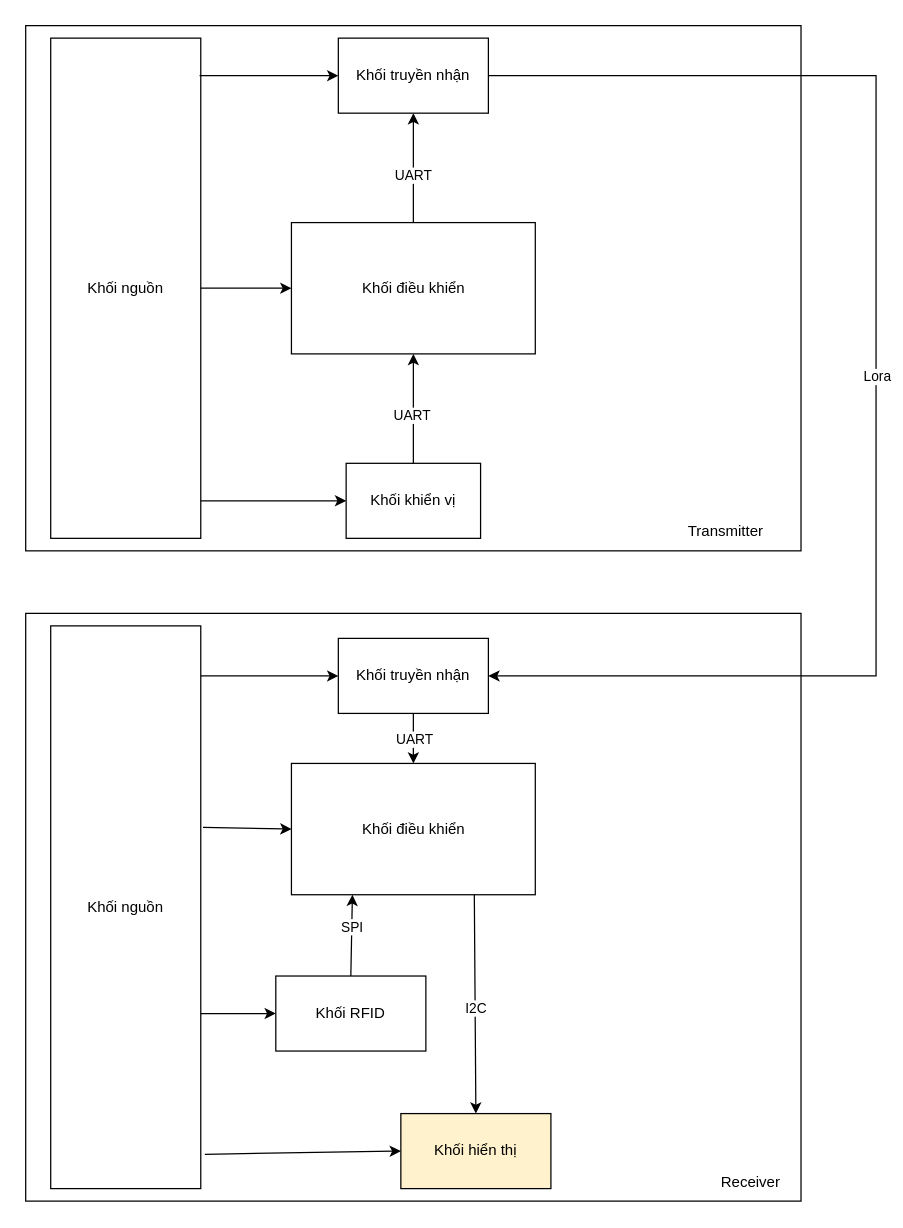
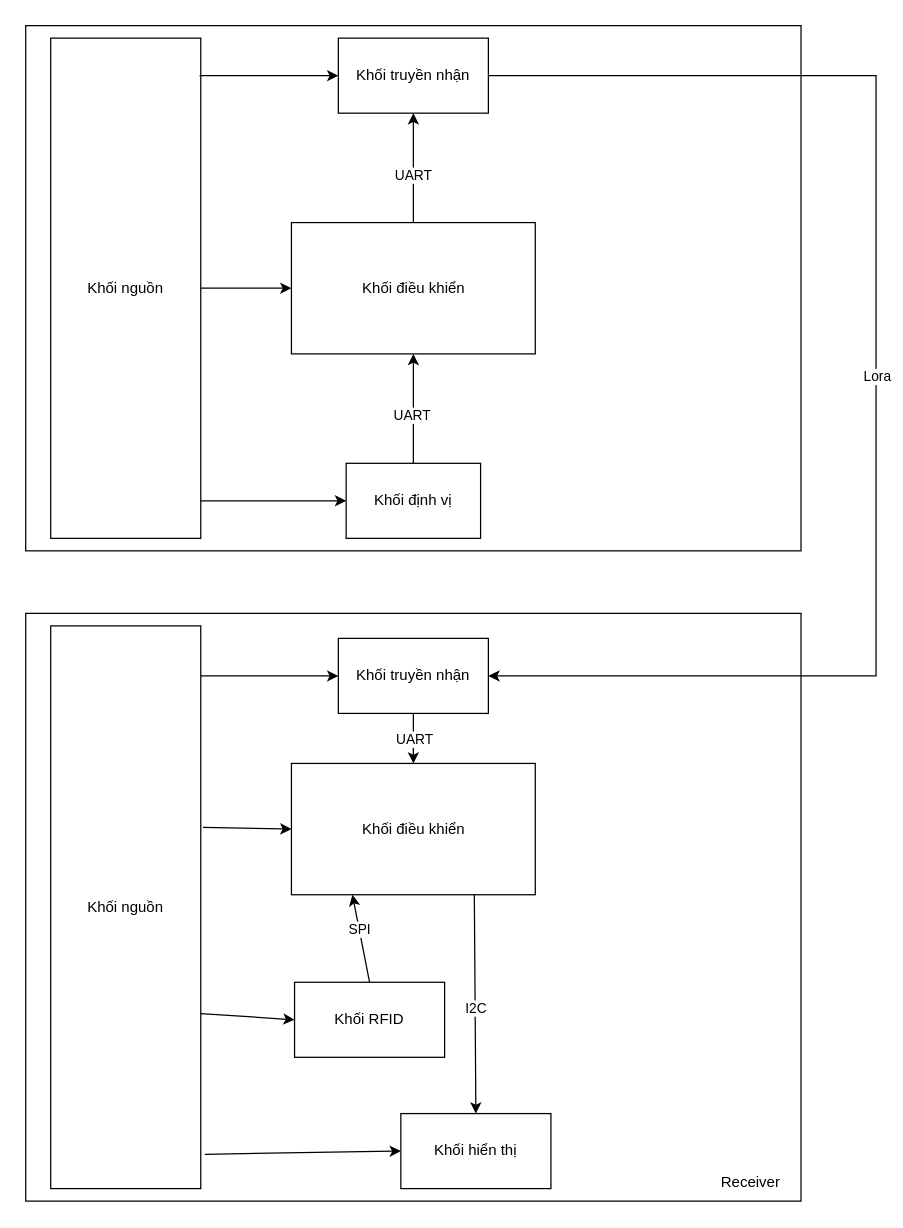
node "Khối khiển vị": label "Khối khiển vị" -> "Khối định vị"
node "Transmitter": removed
node "Khối RFID": moved (351, 1013) -> (369, 1019)
node "Khối hiển thị": fillcolor #fff2cc -> #ffffff
